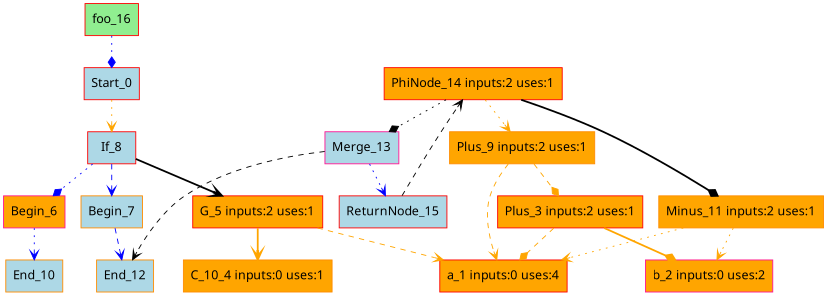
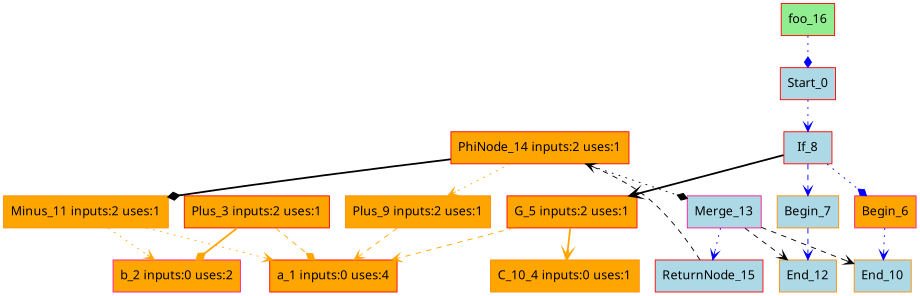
edge "Start_0" -> "If_8": color orange -> blue
edge "Plus_9 inputs:2 uses:1" -> "Plus_3 inputs:2 uses:1": removed
edge "Merge_13" -> "End_10": added
